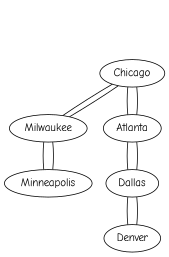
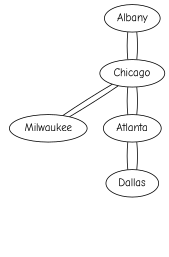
node "Albany": added
node "Minneapolis": removed
node "Denver": removed
